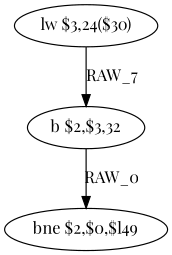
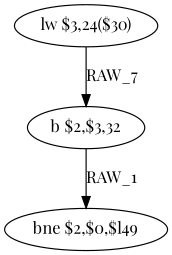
edge "b $2,$3,32" -> "bne $2,$0,$l49": label "RAW_0" -> "RAW_1"
